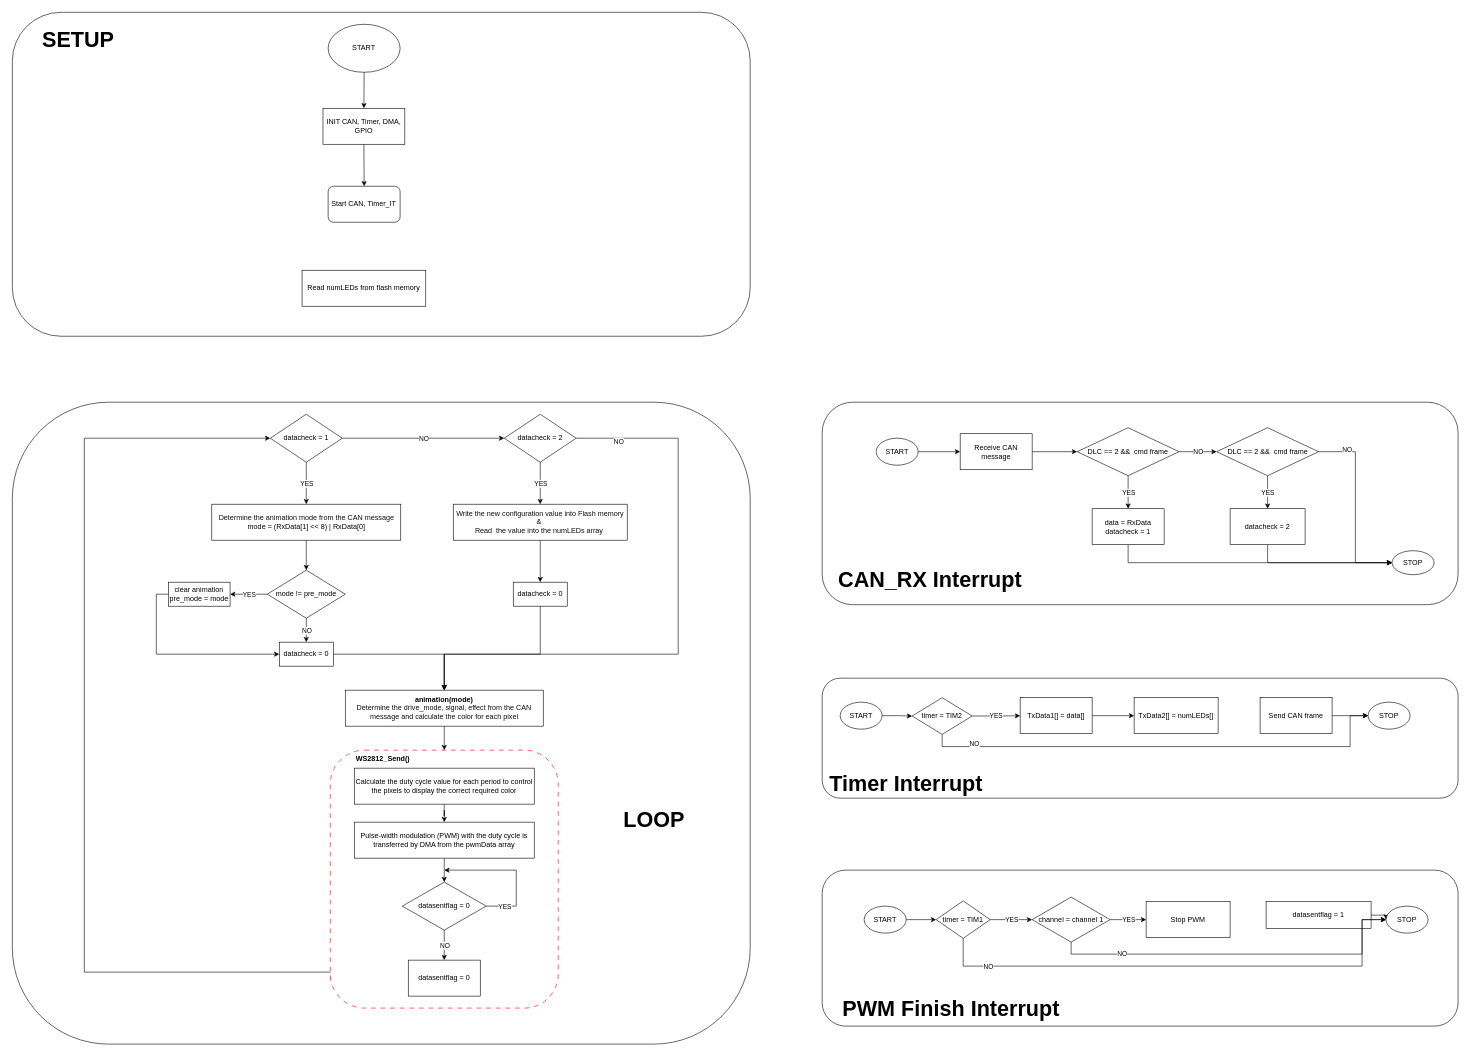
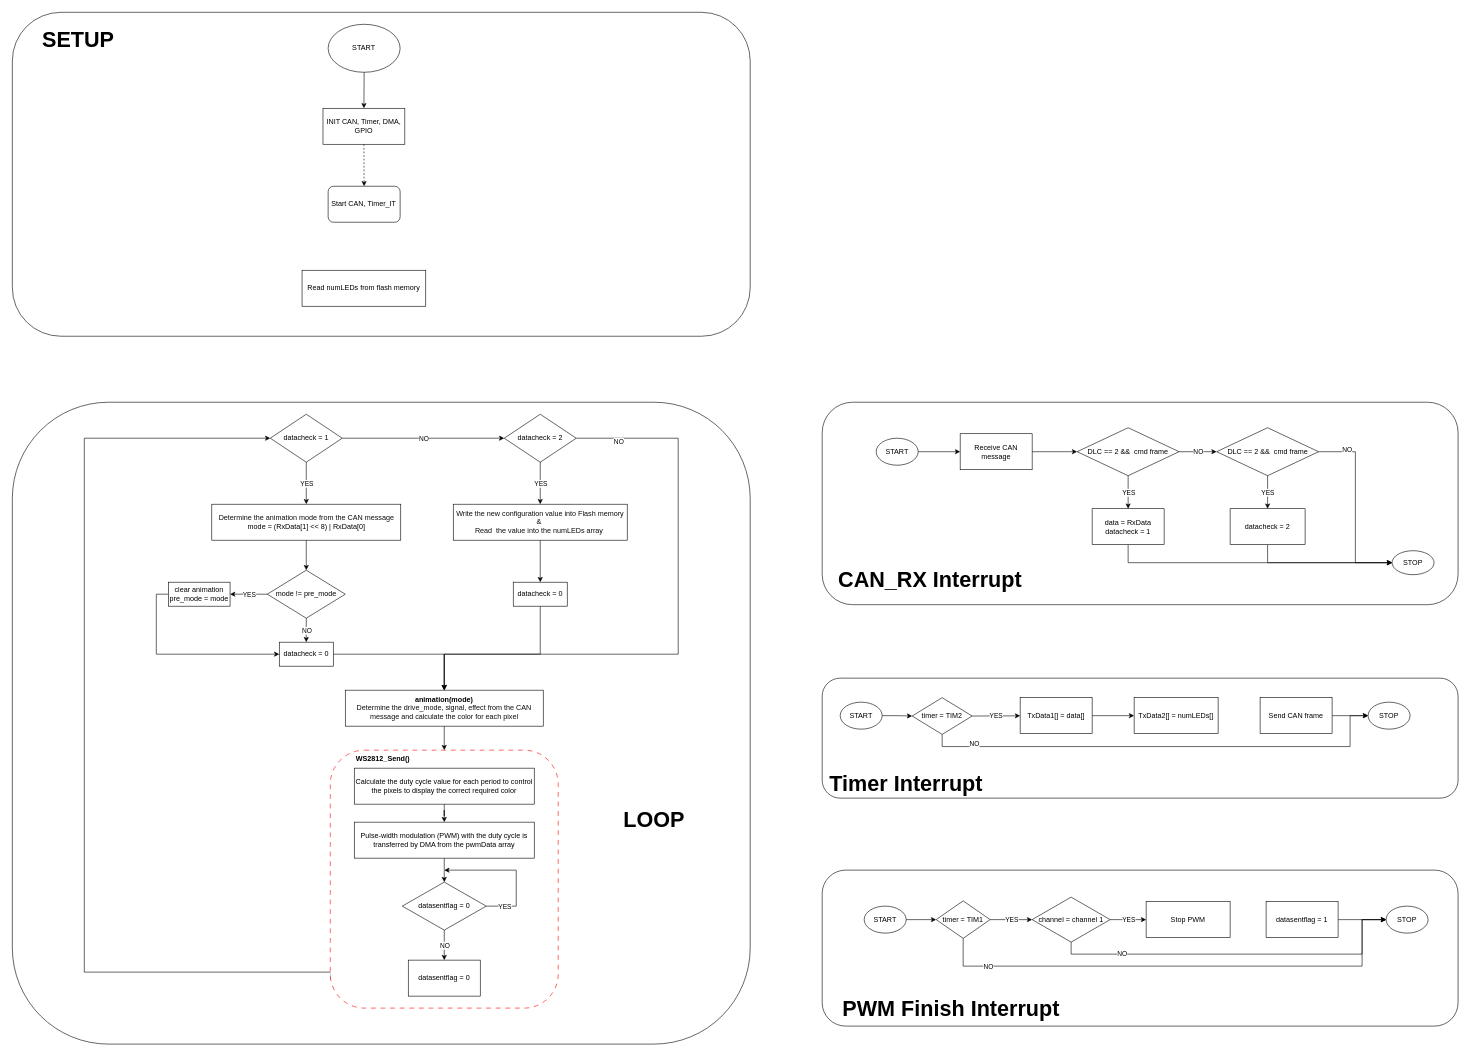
edge "INIT CAN, Timer, DMA, GPIO" -> "Start CAN, Timer_IT": style solid -> dashed
node "datasentflag = 1": size 105x27 -> 72x36
